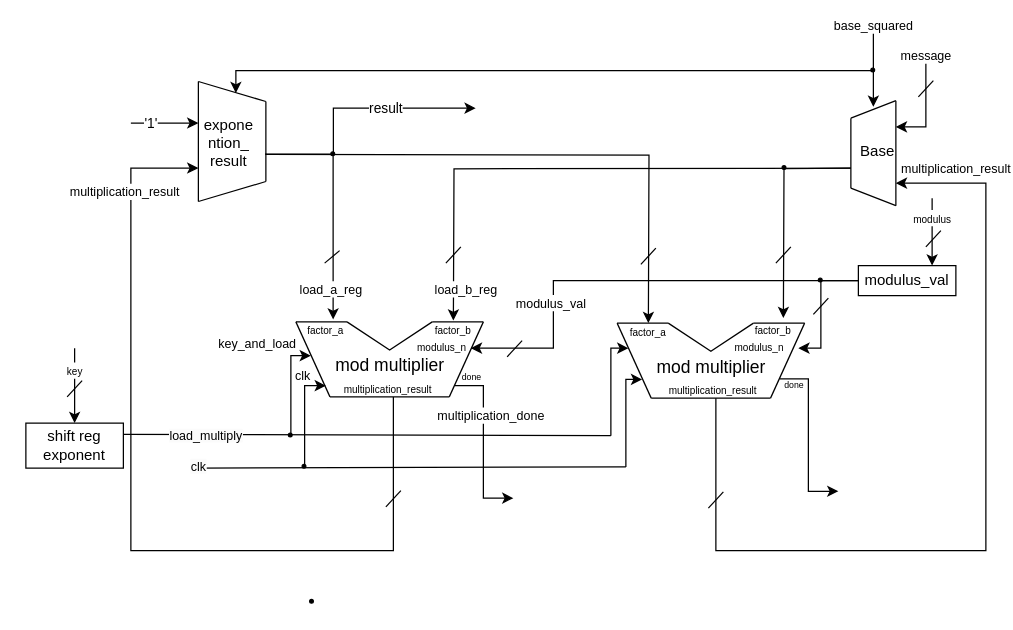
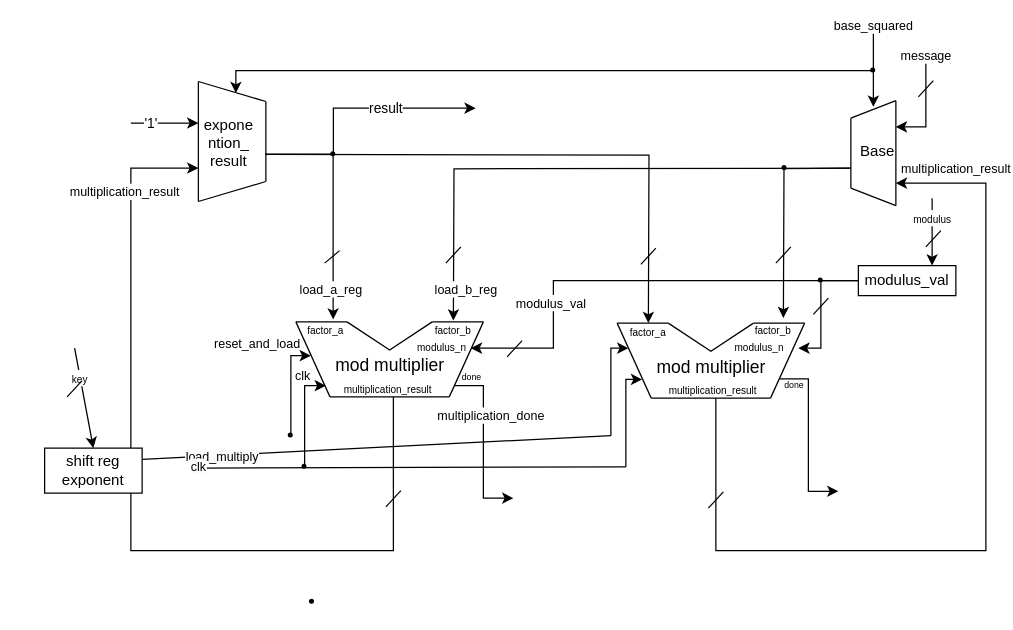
node "key_and_load": label "key_and_load" -> "reset_and_load"
node "shift reg exponent": moved (74, 446) -> (93, 471)
